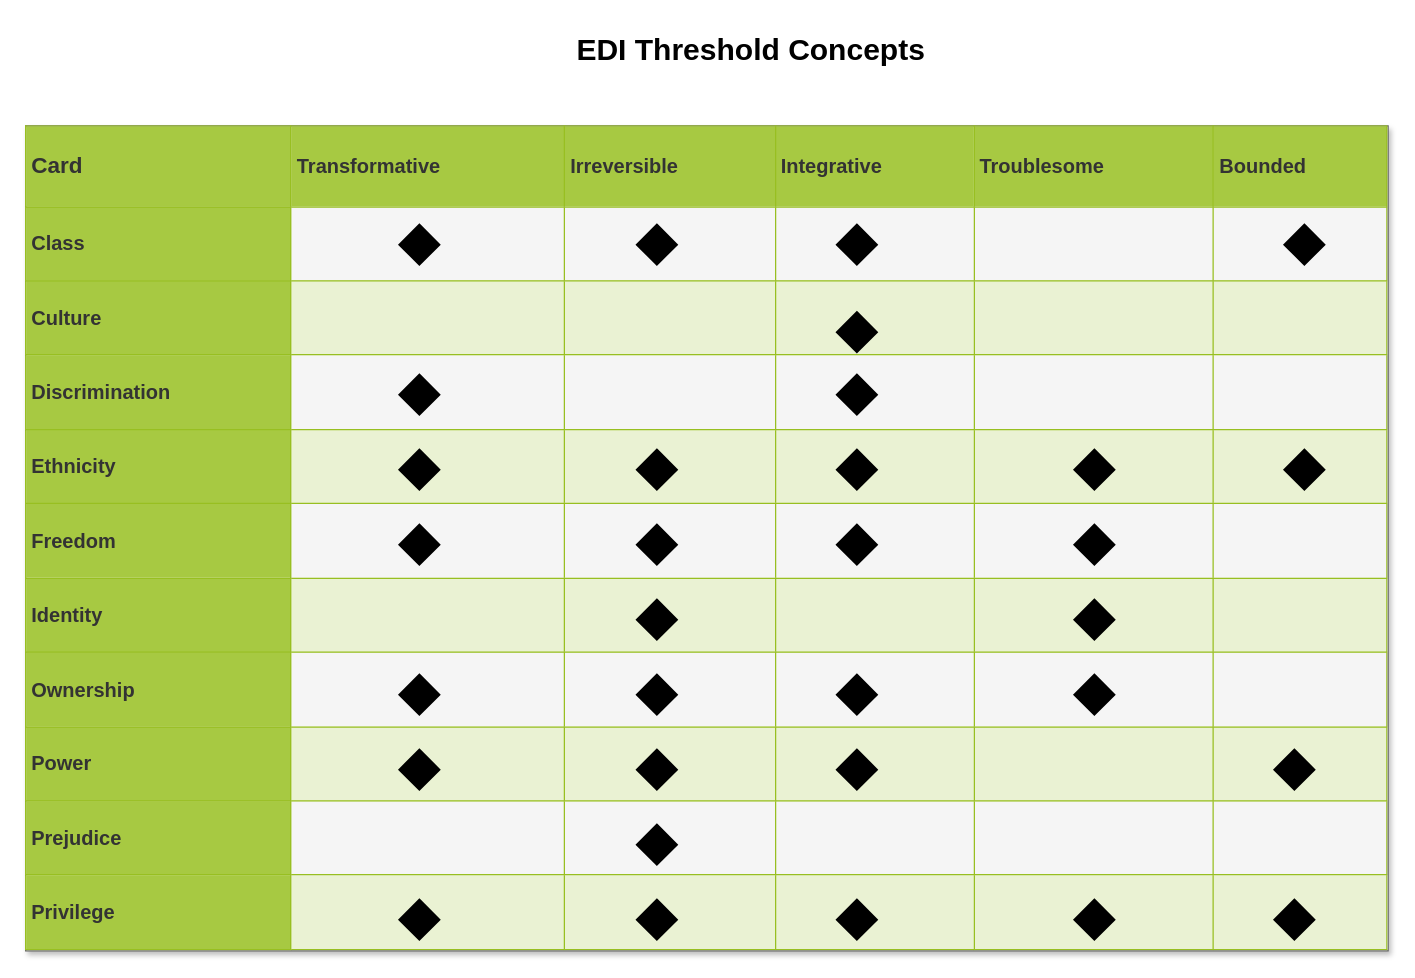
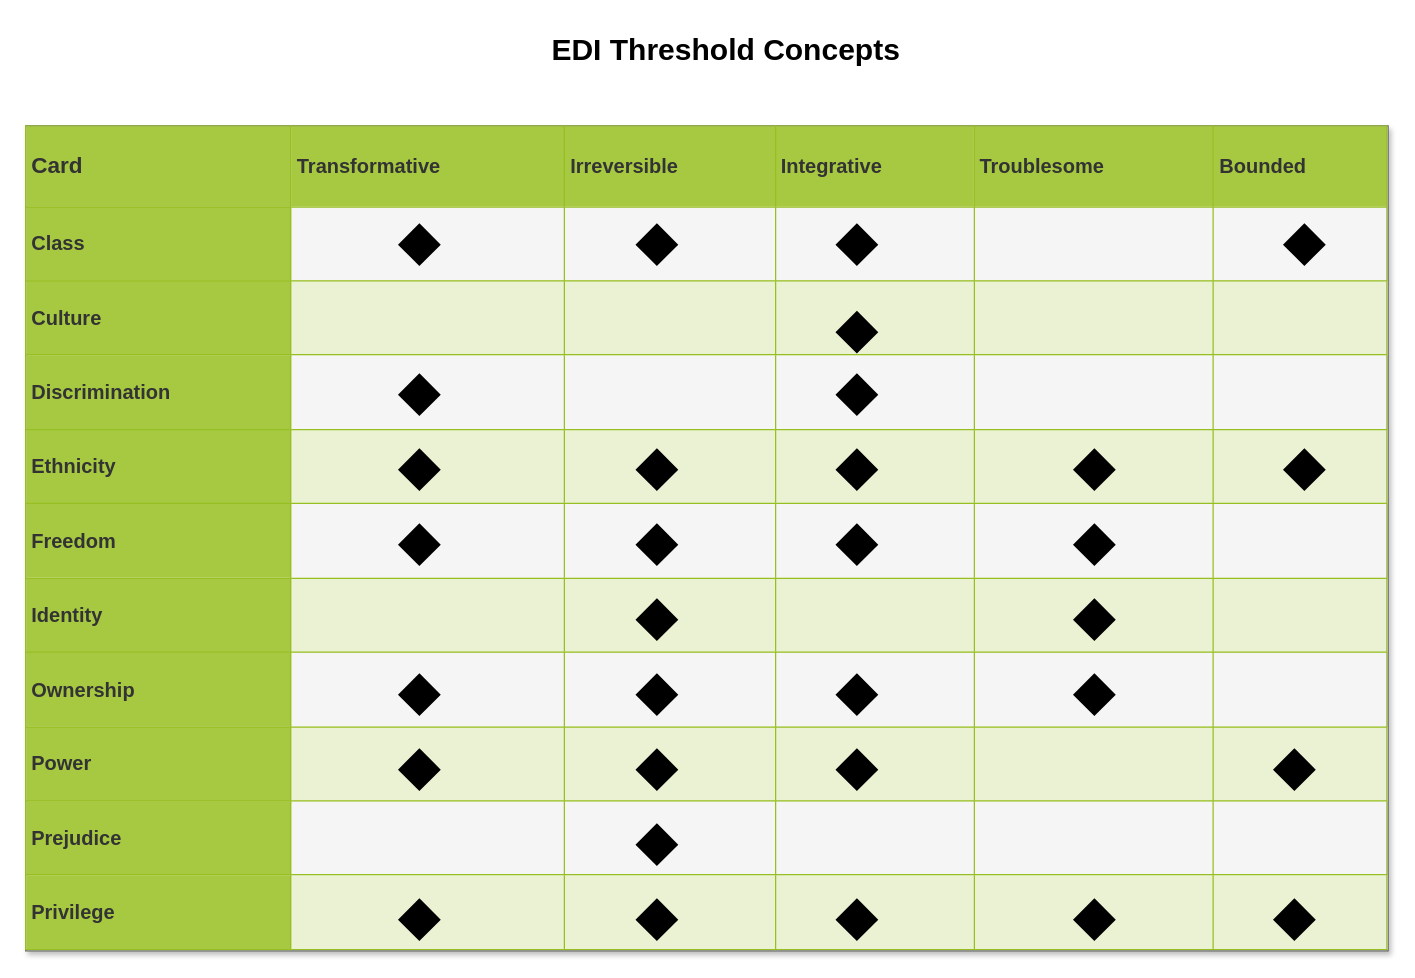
node "EDI Threshold Concepts": moved (751, 51) -> (726, 51)
